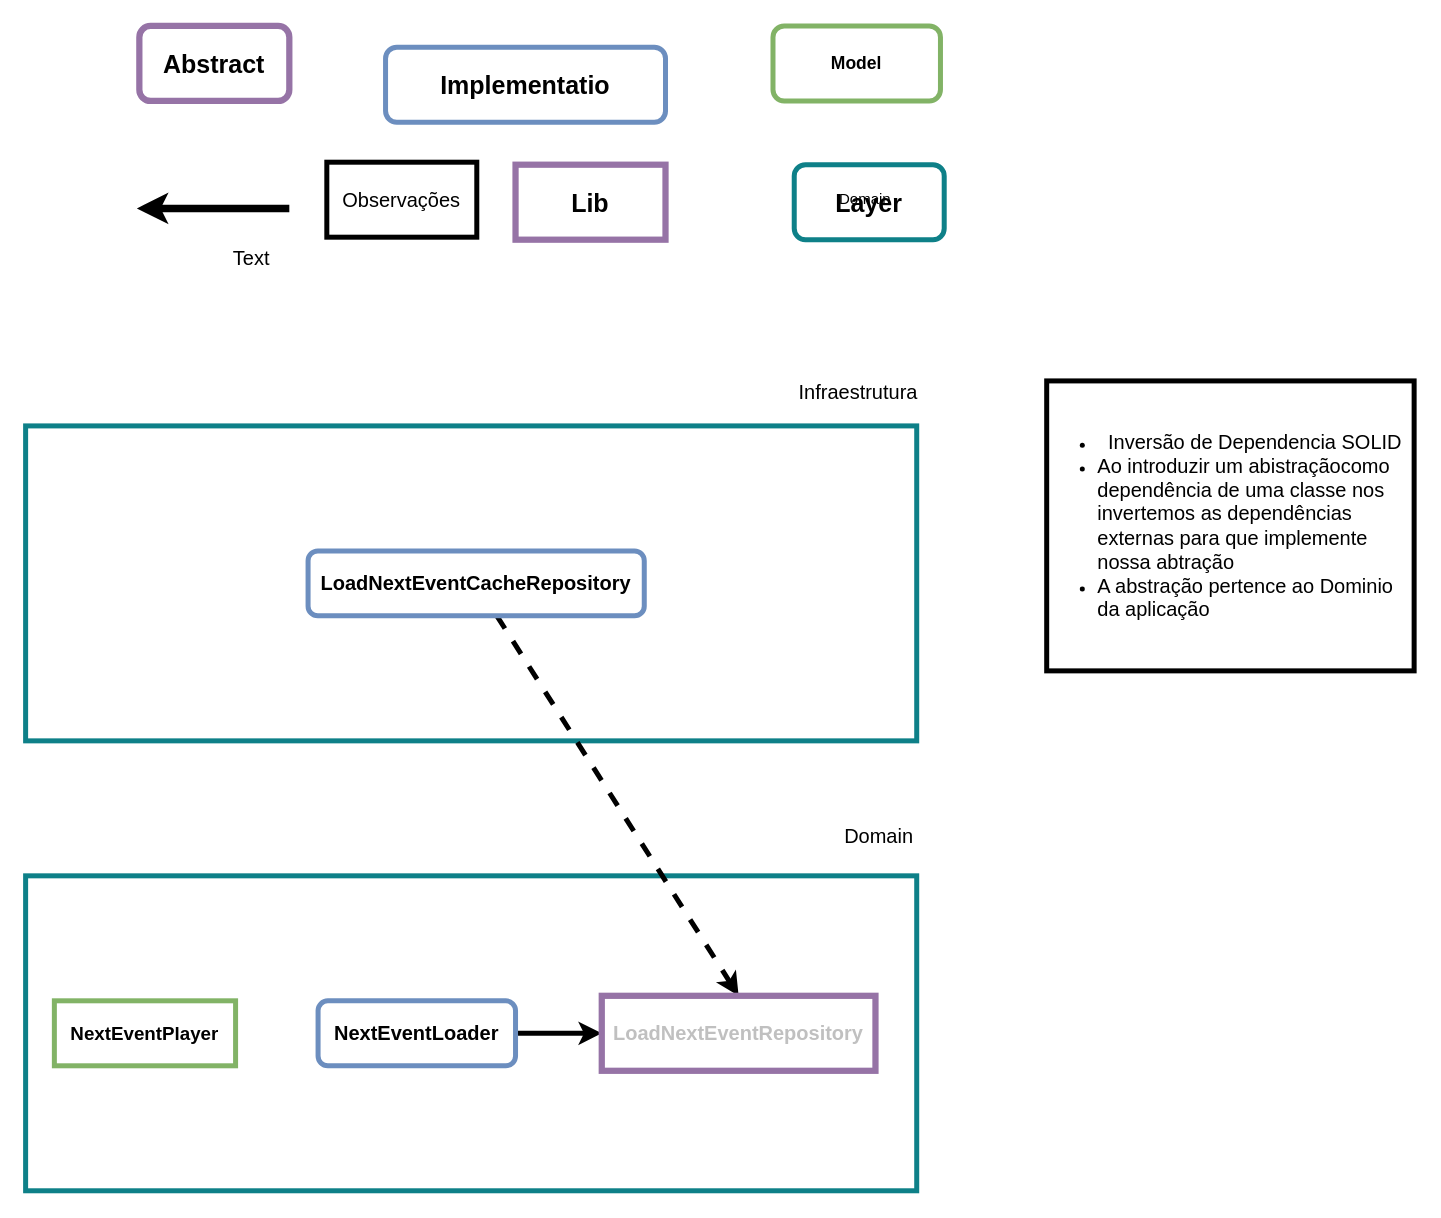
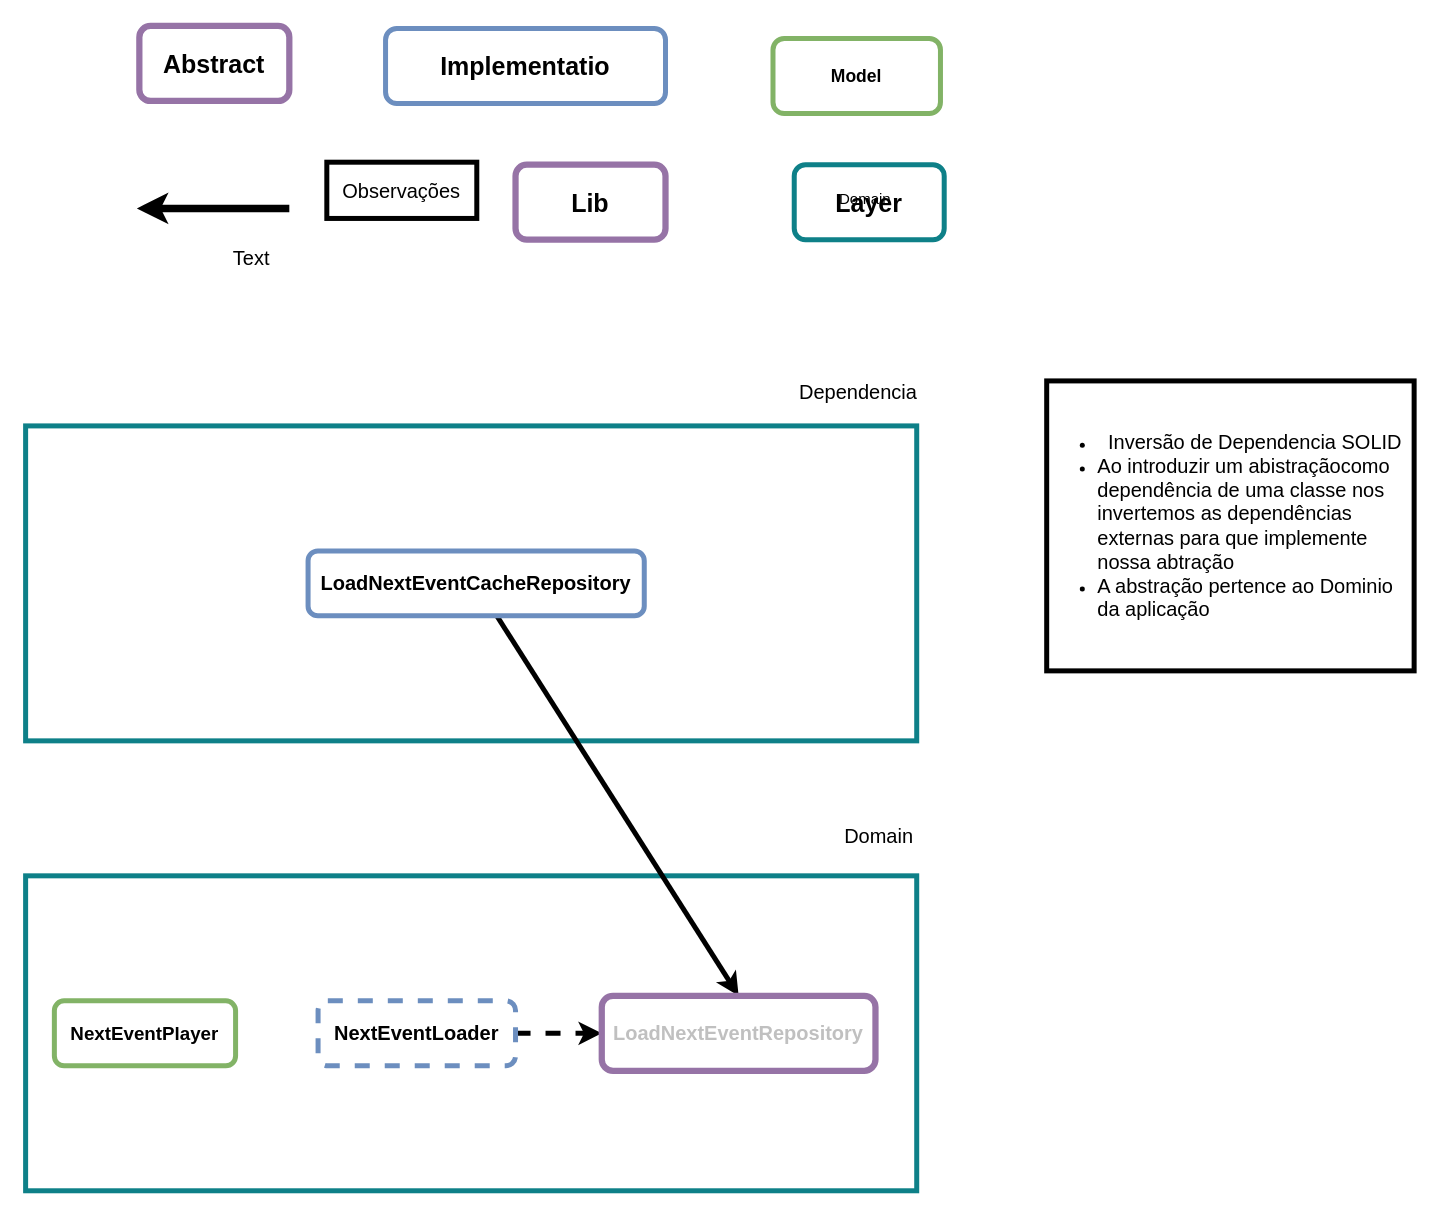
node "Model": moved (857, 63) -> (857, 76)
node "Implementatio": moved (526, 84) -> (526, 66)
node "Observações": size 150x75 -> 150x56
node "Lib": shape rectangle -> rounded rectangle
node "Infraestrutura": label "Infraestrutura" -> "Dependencia"
edge "LoadNextEventCacheRepository" -> "LoadNextEventRepository": style dashed -> solid
node "NextEventPlayer": shape rectangle -> rounded rectangle
node "NextEventLoader": style solid -> dashed
edge "NextEventLoader" -> "LoadNextEventRepository": style solid -> dashed
node "LoadNextEventRepository": shape rectangle -> rounded rectangle
